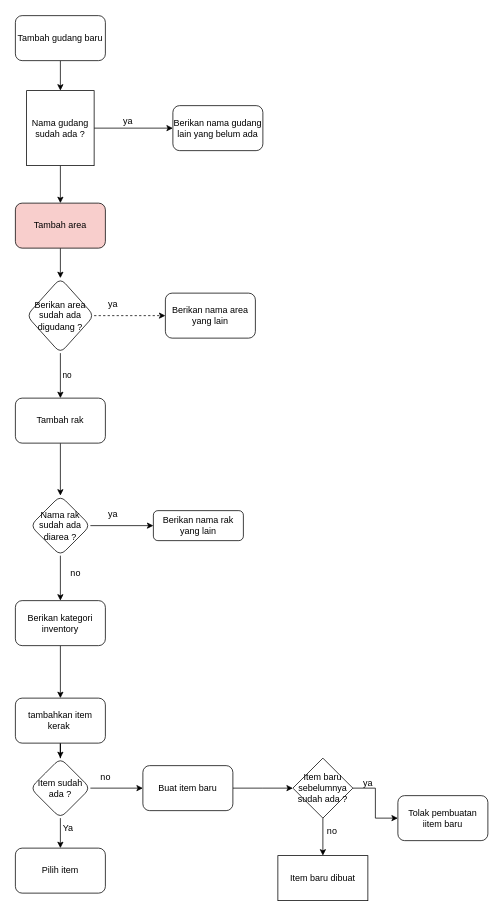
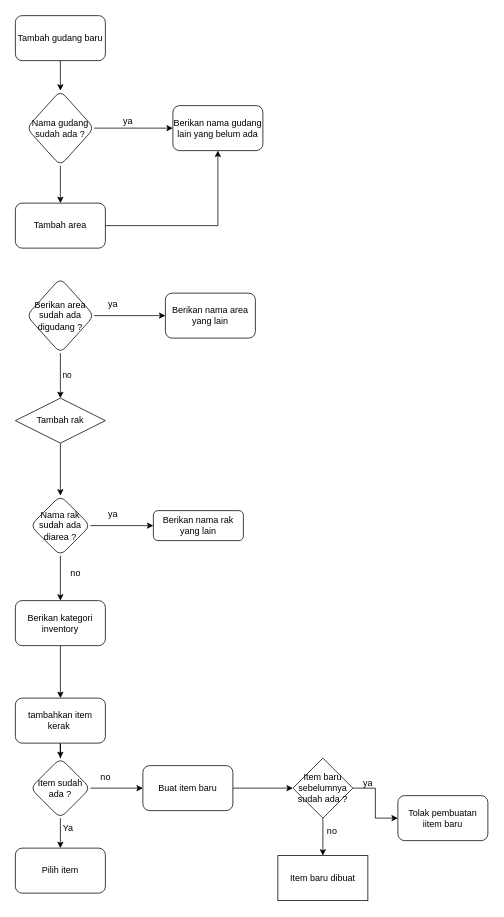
node "Nama gudang sudah ada ?": shape rectangle -> diamond
node "Tambah area": fillcolor #f8cecc -> #ffffff
edge "Tambah area" -> "Berikan area sudah ada digudang ?": now "Tambah area" -> "Berikan nama gudang lain yang belum ada"
edge "Berikan area sudah ada digudang ?" -> "Berikan nama area yang lain": style dashed -> solid
node "Tambah rak": shape rounded rectangle -> diamond
